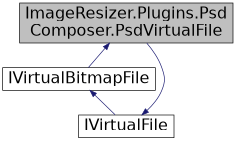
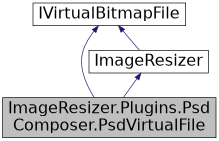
edge "IVirtualBitmapFile" -> "ImageResizer.Plugins.Psd Composer.PsdVirtualFile": reversed
node "IVirtualFile": label "IVirtualFile" -> "ImageResizer"
